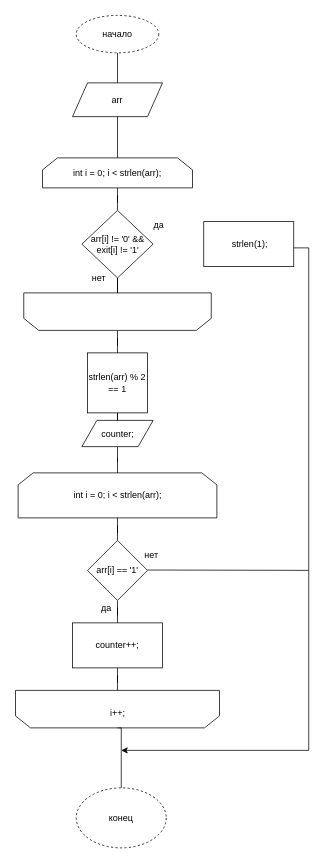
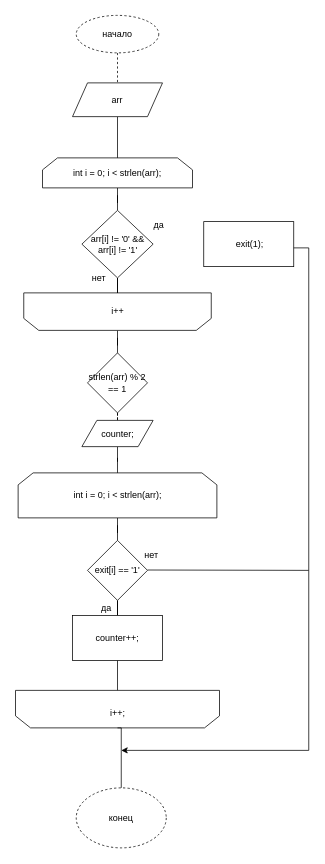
edge "начало" -- "arr": style solid -> dashed
node "arr[i] != '0' && exit[i] != '1'": label "arr[i] != '0' && exit[i] != '1'" -> "arr[i] != '0' && arr[i] != '1'"
node "strlen(1);": label "strlen(1);" -> "exit(1);"
node "i++": added
node "strlen(arr) % 2 == 1": shape rectangle -> diamond
edge "strlen(arr) % 2 == 1" -- "counter;": style solid -> dashed
node "arr[i] == '1'": label "arr[i] == '1'" -> "exit[i] == '1'"
node "counter++;": moved (117, 645) -> (117, 638)
